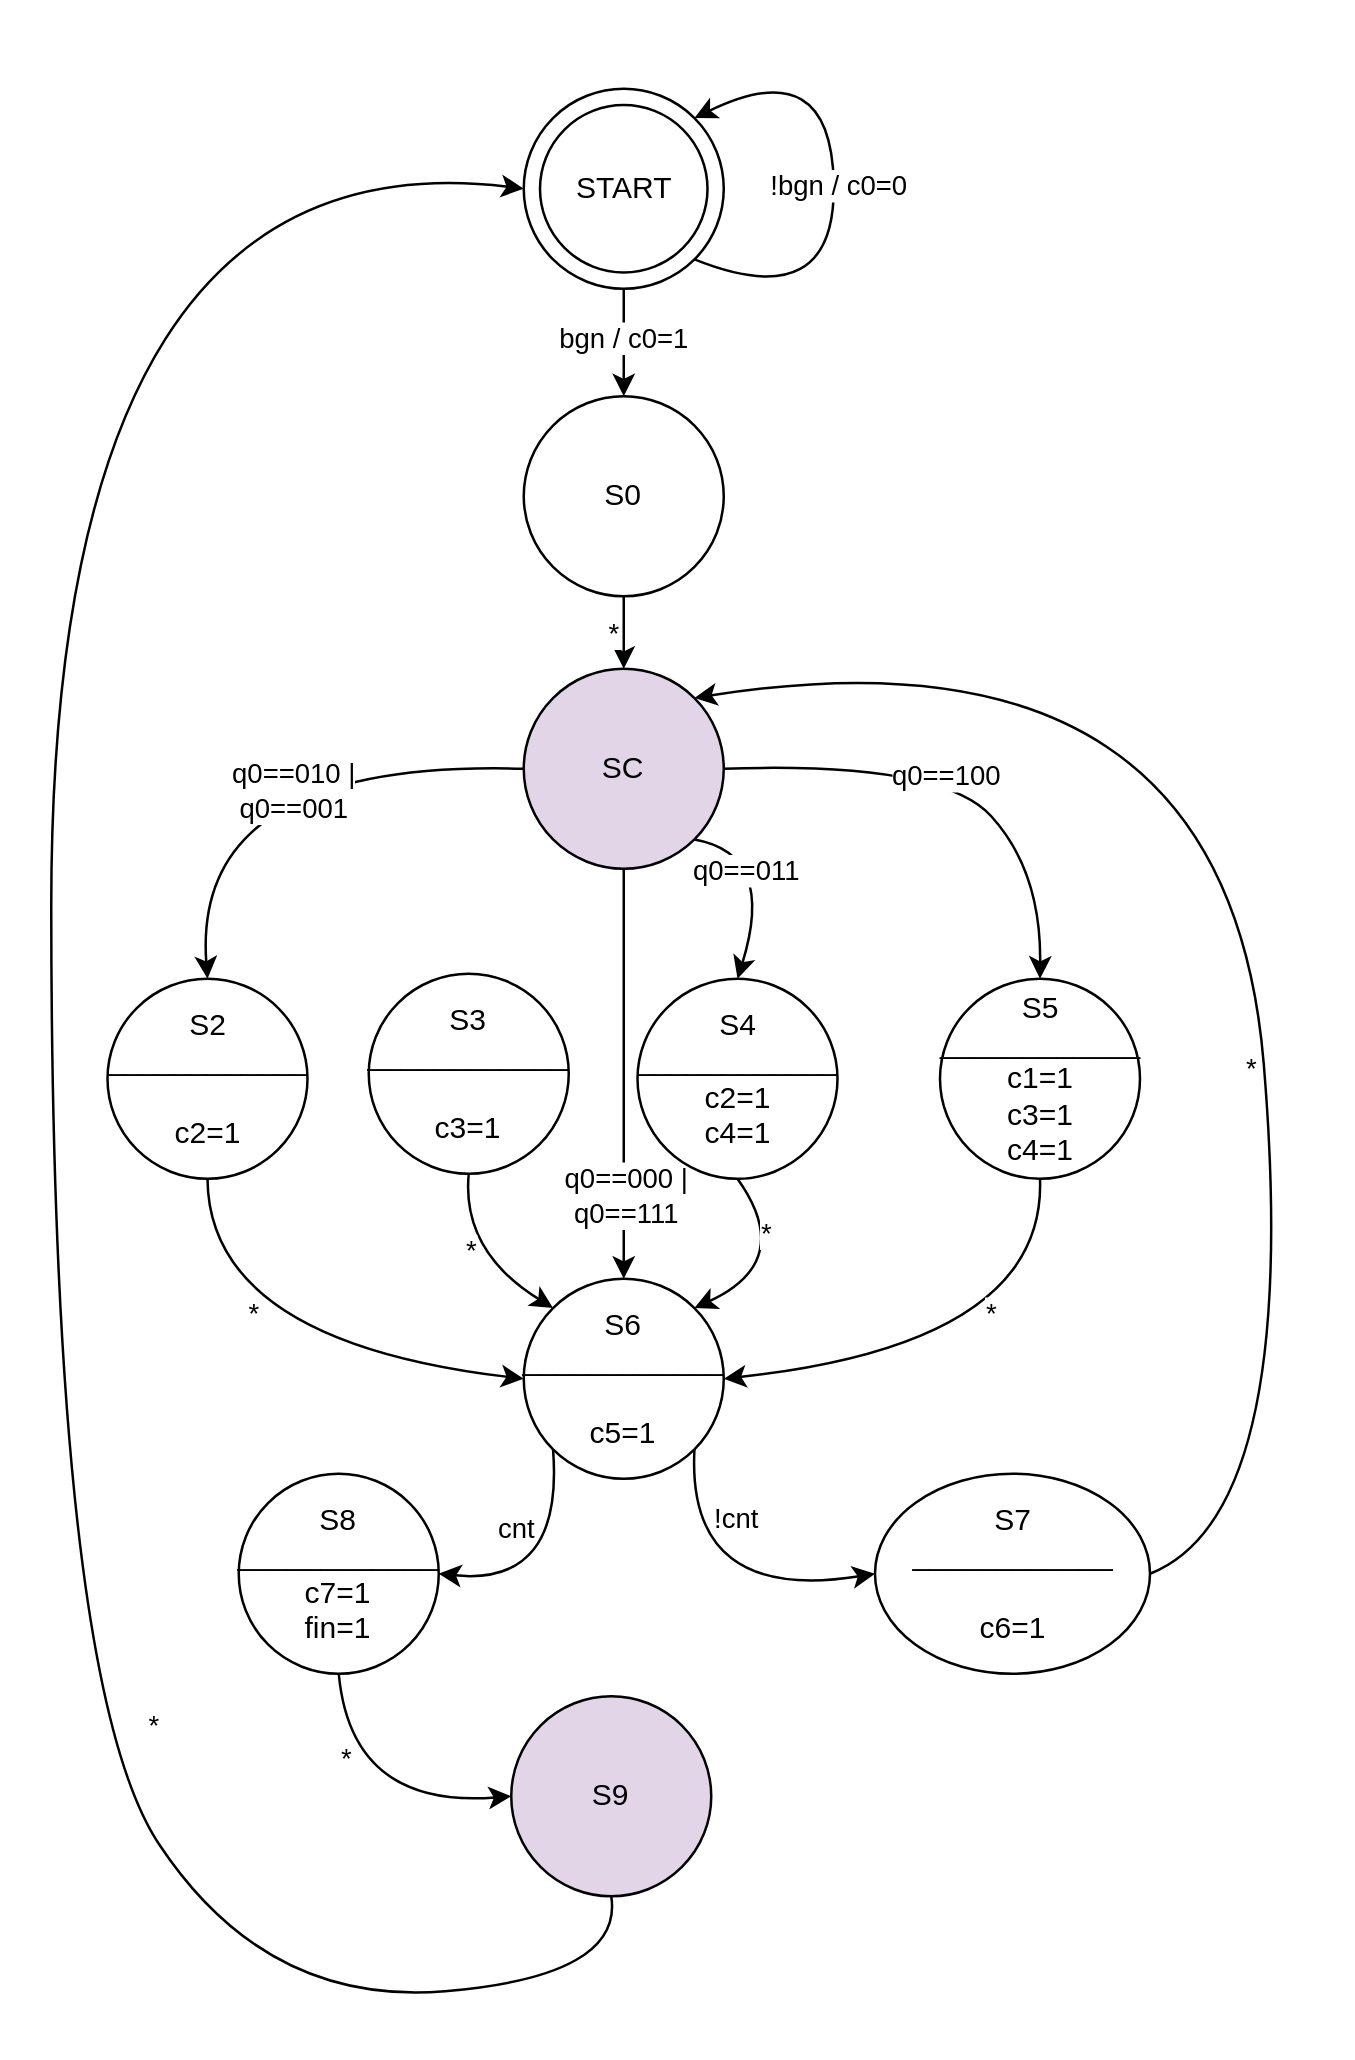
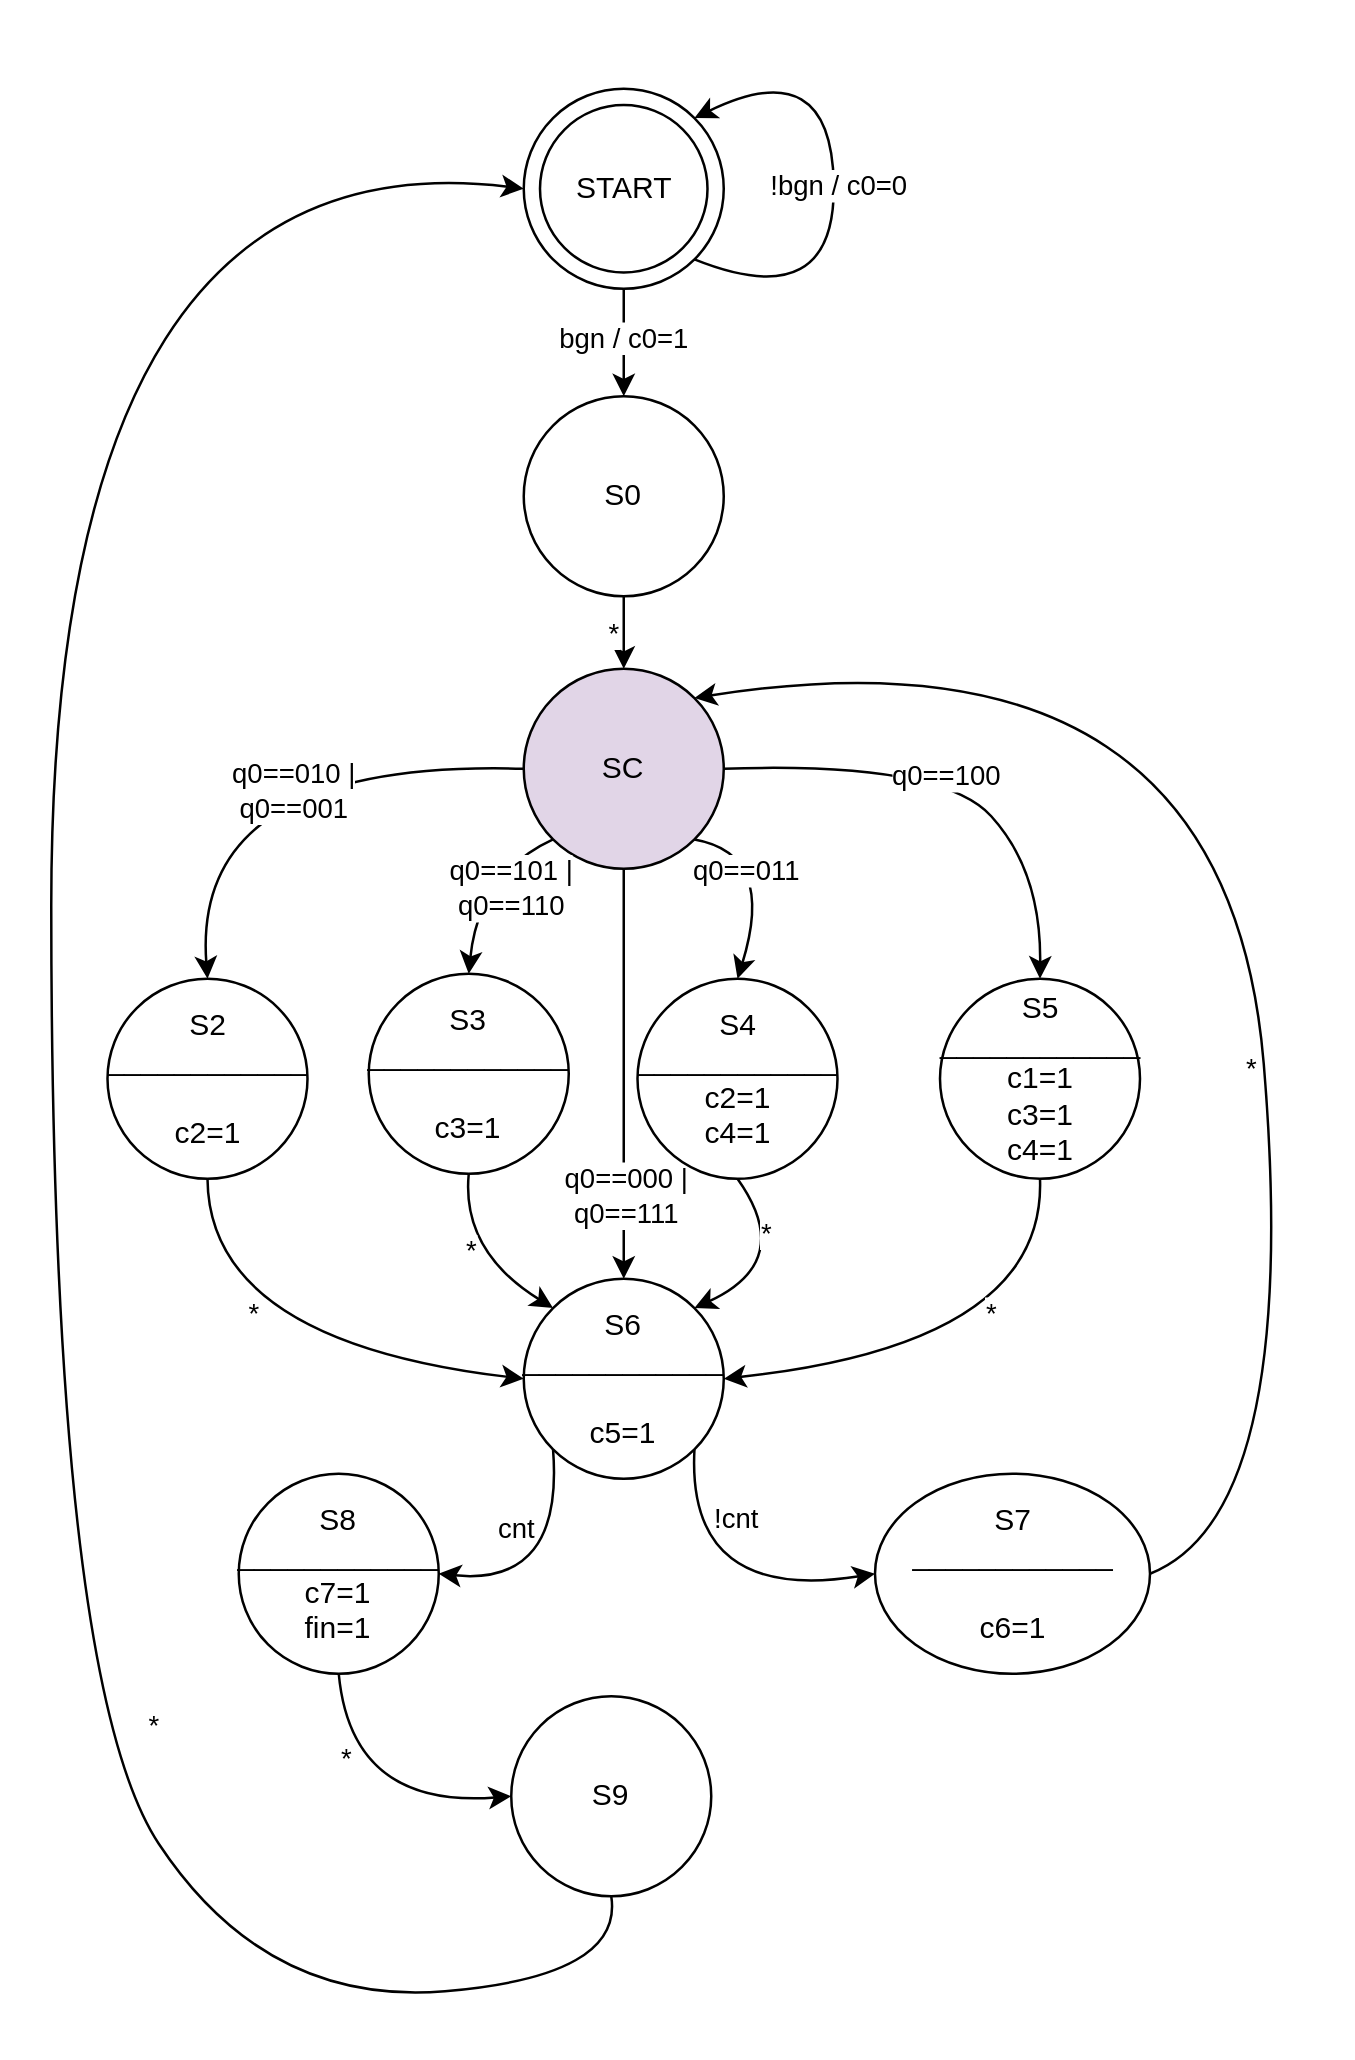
edge "SC" -> "S3 ____________ c3=1": added, label "q0==101 | q0==110"
node "S9": fillcolor #e1d5e7 -> #ffffff
